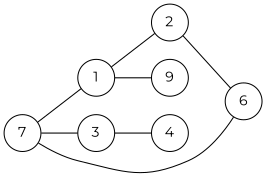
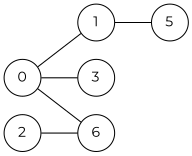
edge "2" -- "1": removed
node "9": label "9" -> "5"
node "7": label "7" -> "0"
node "4": removed
